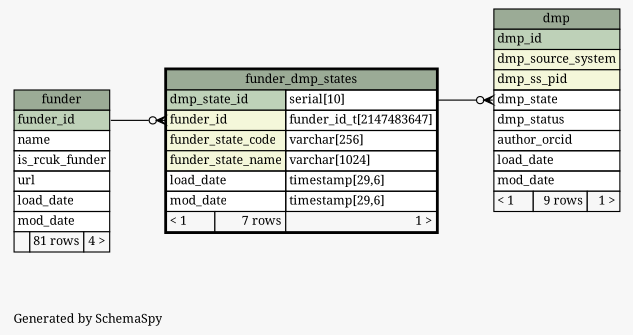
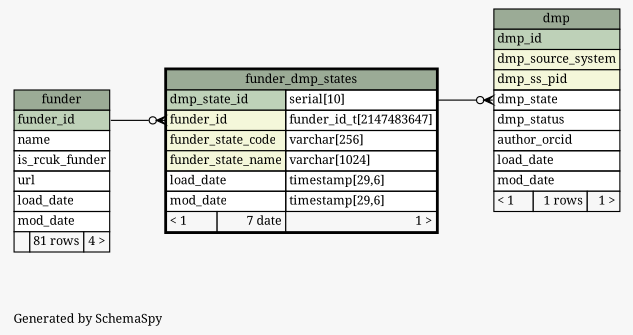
node "dmp": text "9 rows" -> "1 rows"
node "funder_dmp_states": text "7 rows" -> "7 date"
